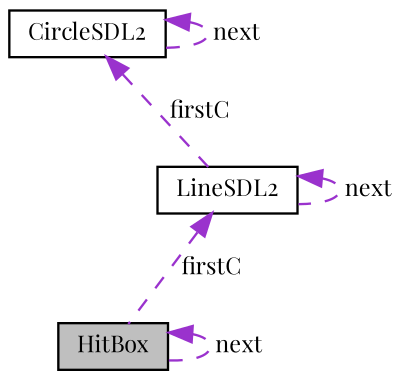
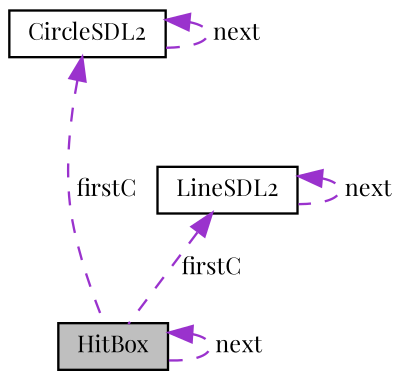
edge "LineSDL2" -> "CircleSDL2": now "HitBox" -> "CircleSDL2"
